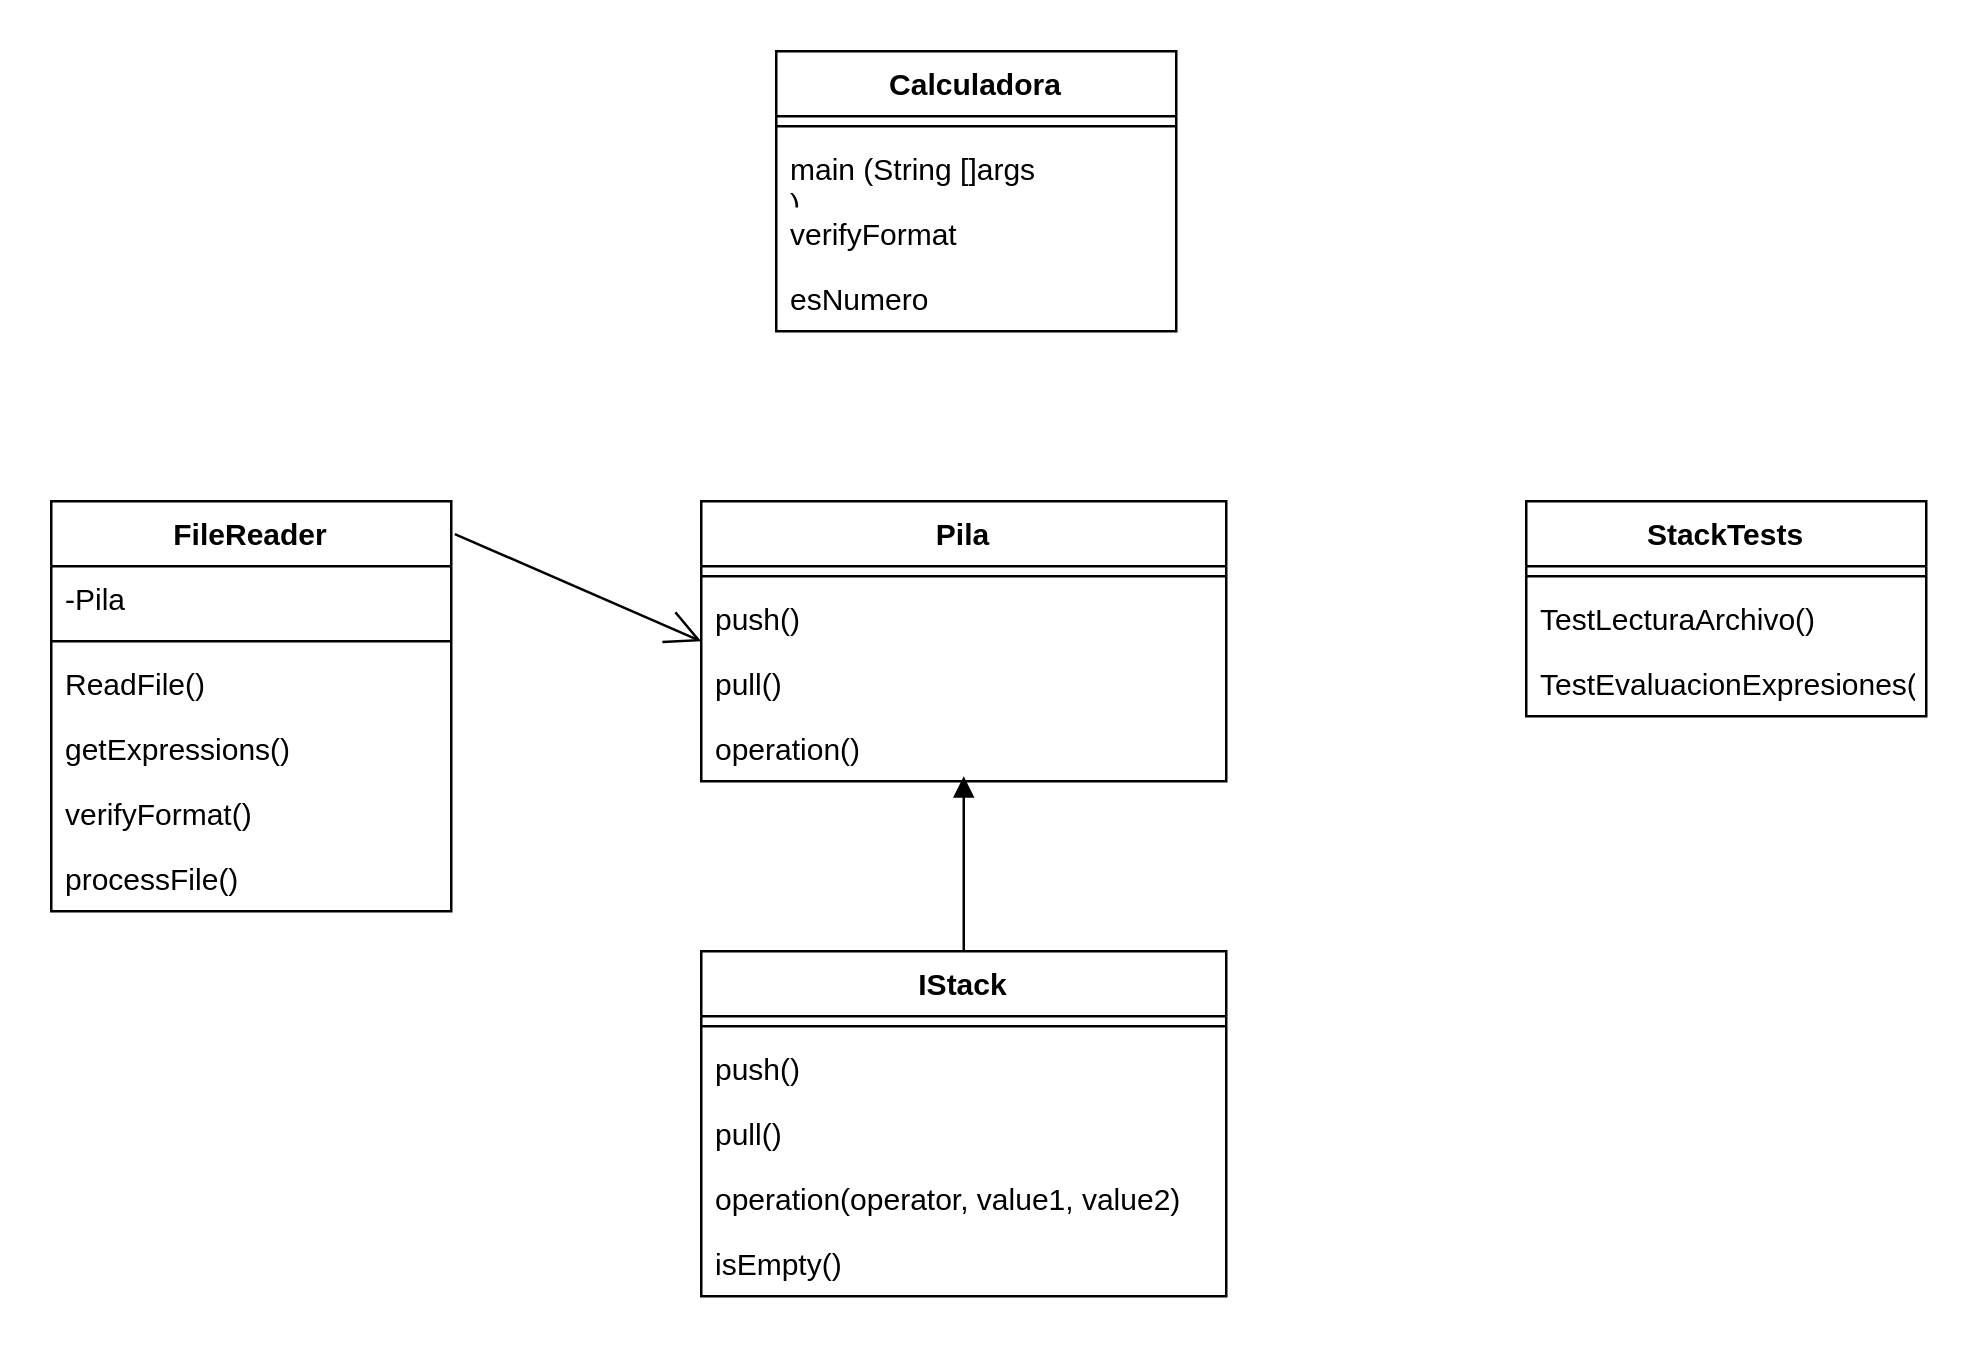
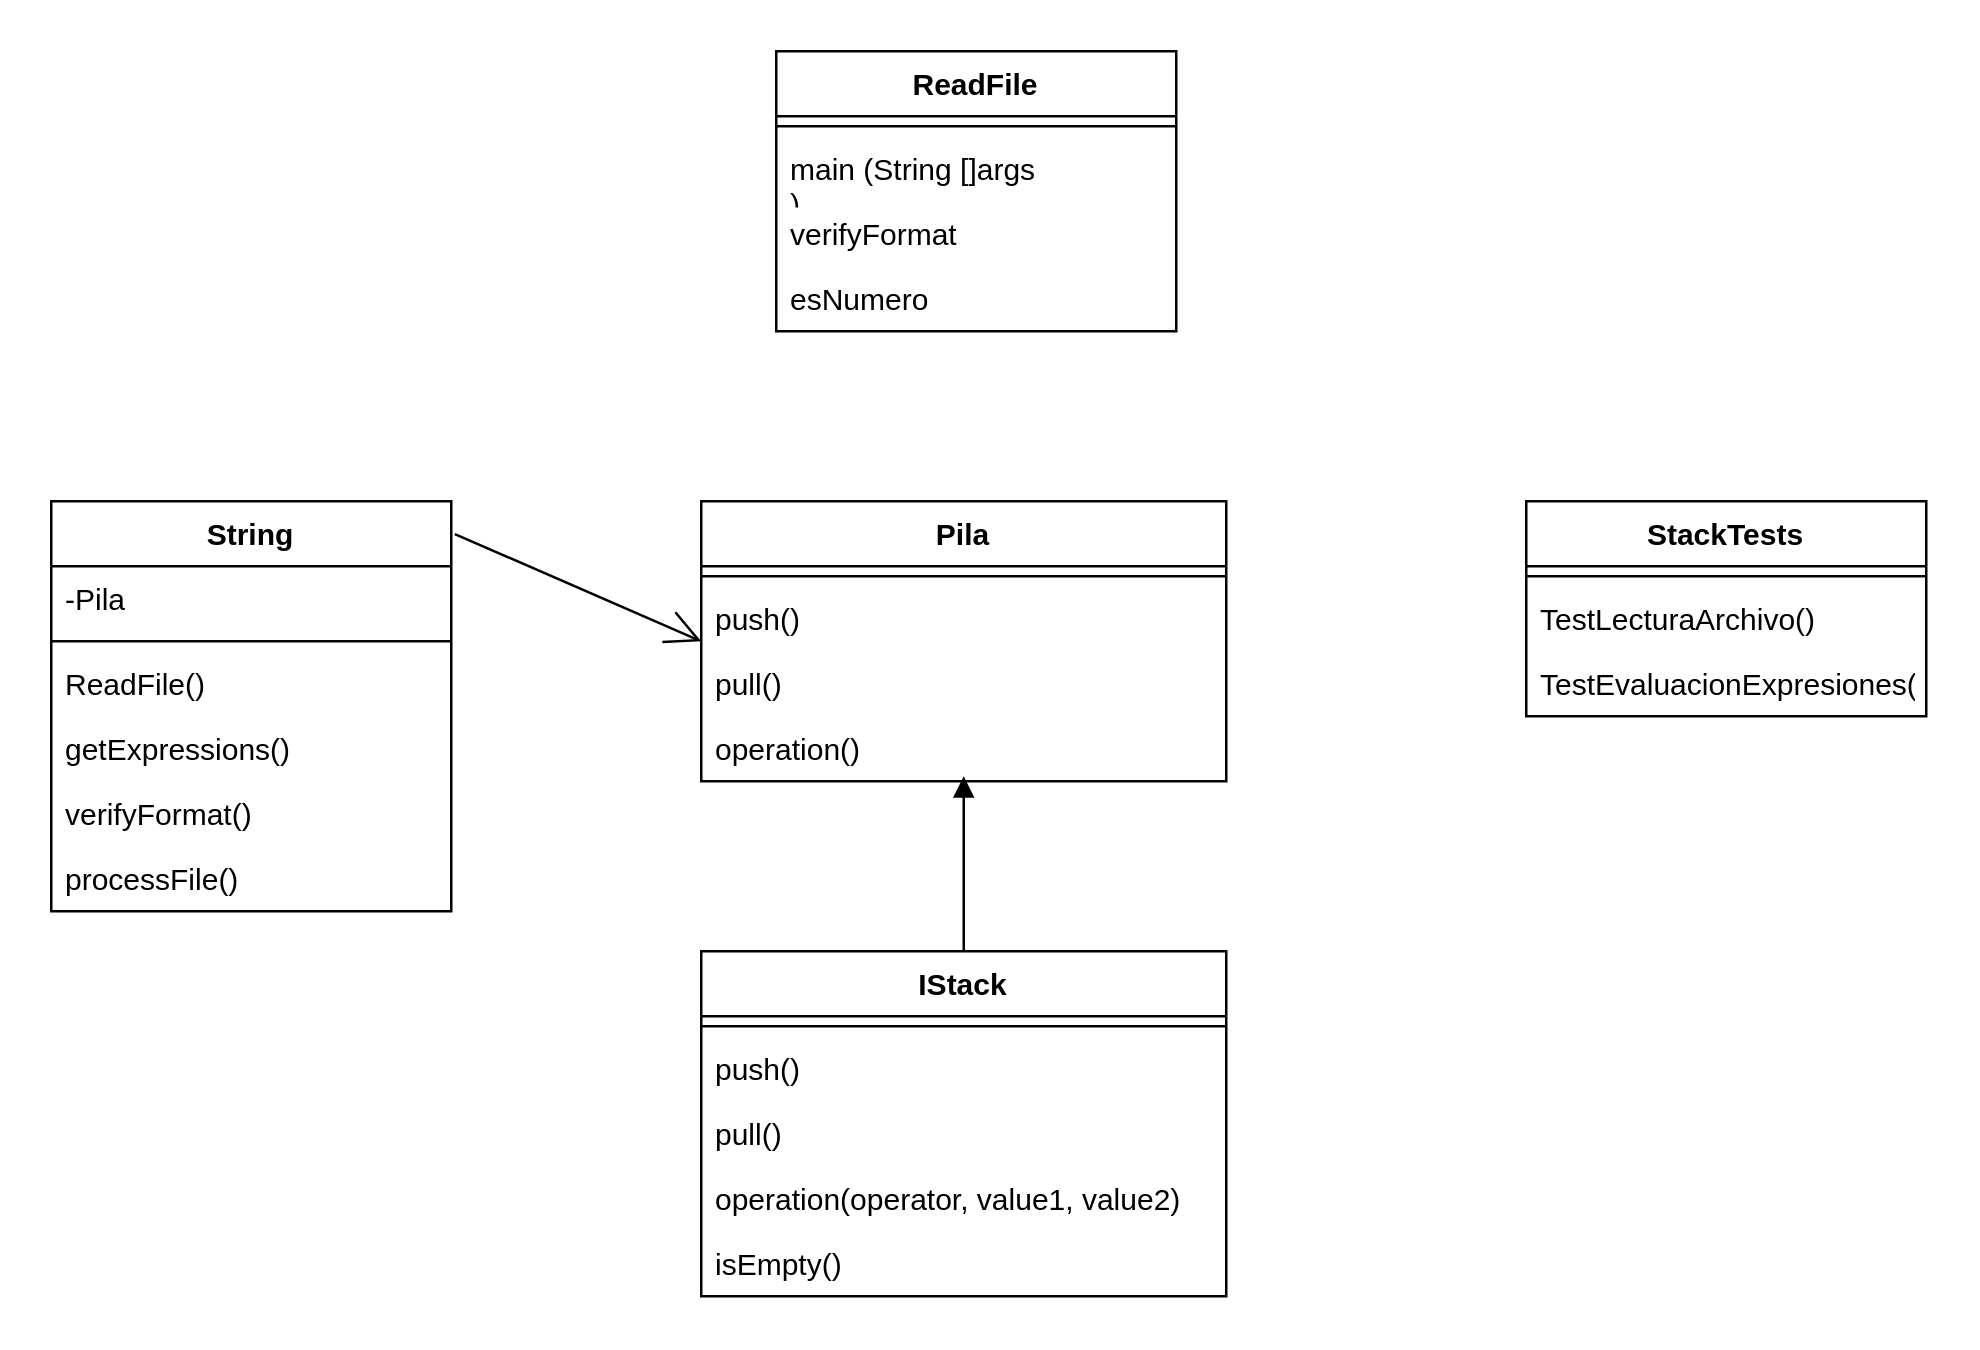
node "Calculadora": label "Calculadora" -> "ReadFile"
node "FileReader": label "FileReader" -> "String"
